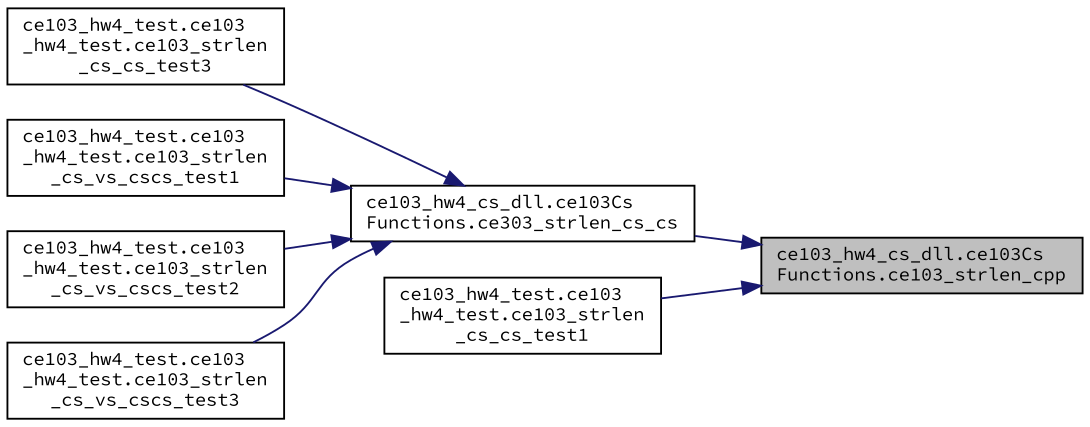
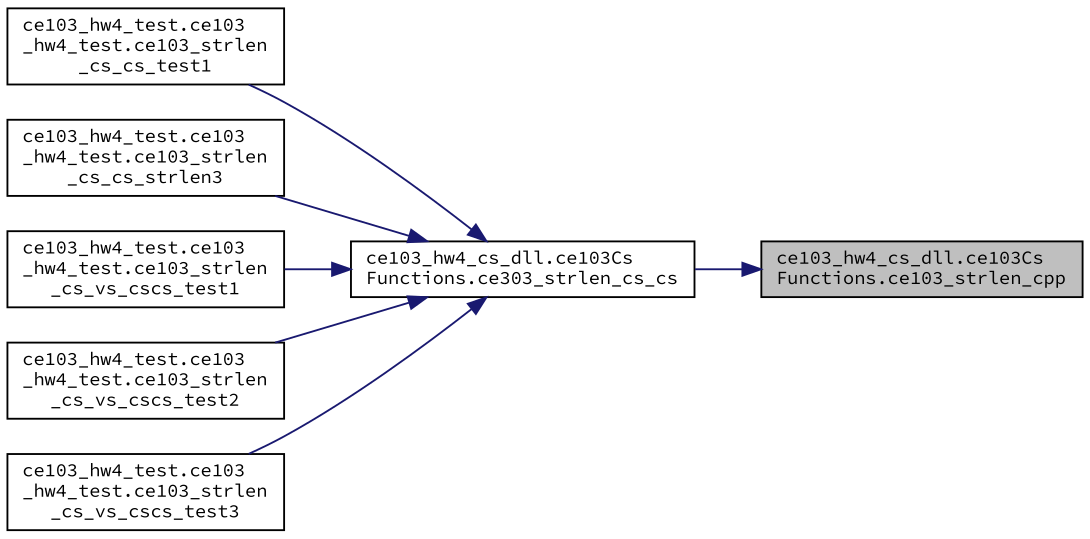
node "ce103_hw4_test.ce103 _hw4_test.ce103_strlen _cs_cs_test3": label "ce103_hw4_test.ce103 _hw4_test.ce103_strlen _cs_cs_test3" -> "ce103_hw4_test.ce103 _hw4_test.ce103_strlen _cs_cs_strlen3"
edge "ce103_hw4_test.ce103 _hw4_test.ce103_strlen _cs_cs_test1" -> "ce103_hw4_cs_dll.ce103Cs Functions.ce103_strlen_cpp": now "ce103_hw4_test.ce103 _hw4_test.ce103_strlen _cs_cs_test1" -> "ce103_hw4_cs_dll.ce103Cs Functions.ce303_strlen_cs_cs"
